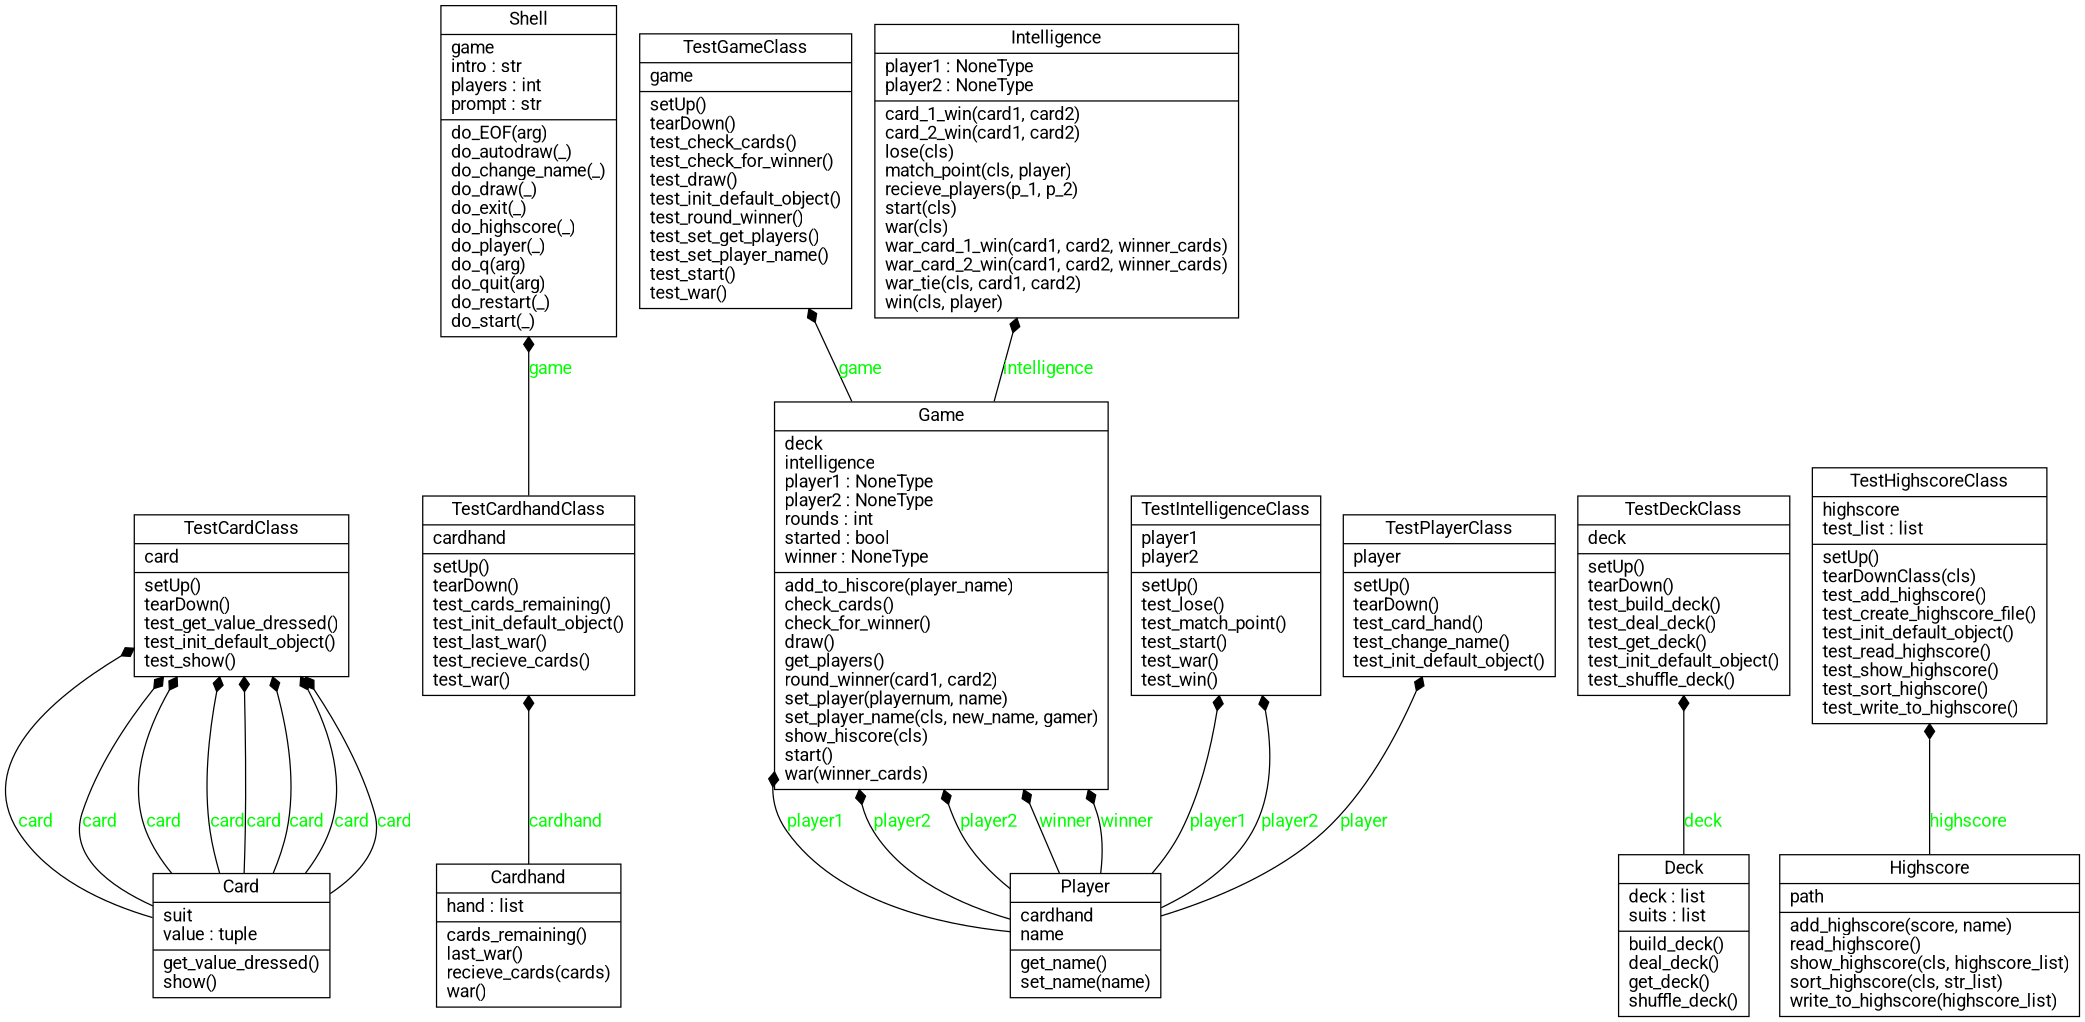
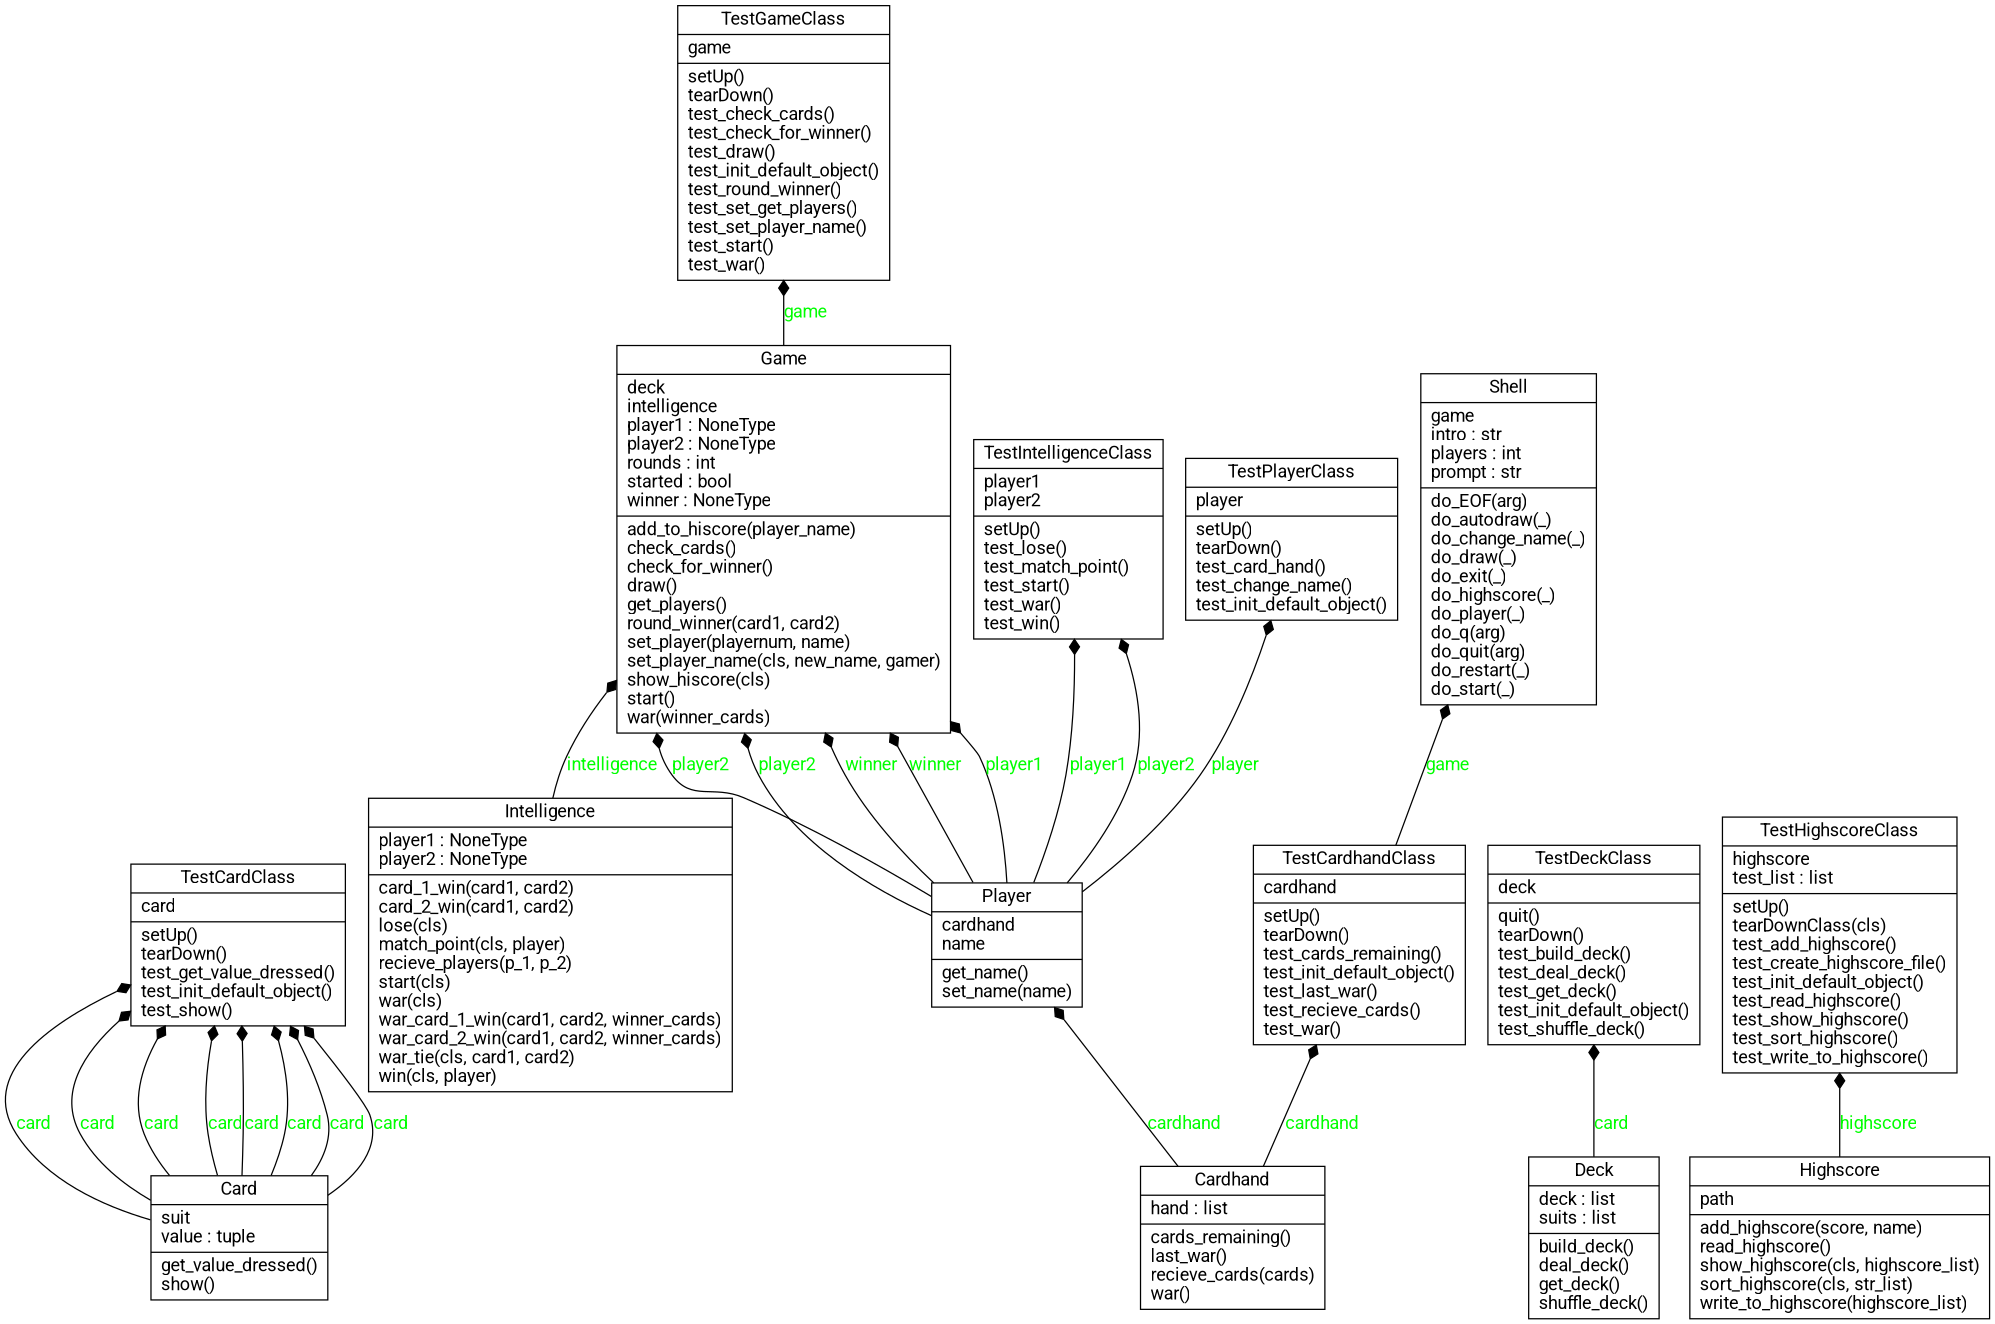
edge "Game" -> "Intelligence": reversed
node "TestDeckClass": text "setUp()" -> "quit()"
edge "Deck" -> "TestDeckClass": label "deck" -> "card"
edge "Cardhand" -> "Player": added, label "cardhand"
